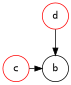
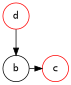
edge "c" -> "b": reversed
